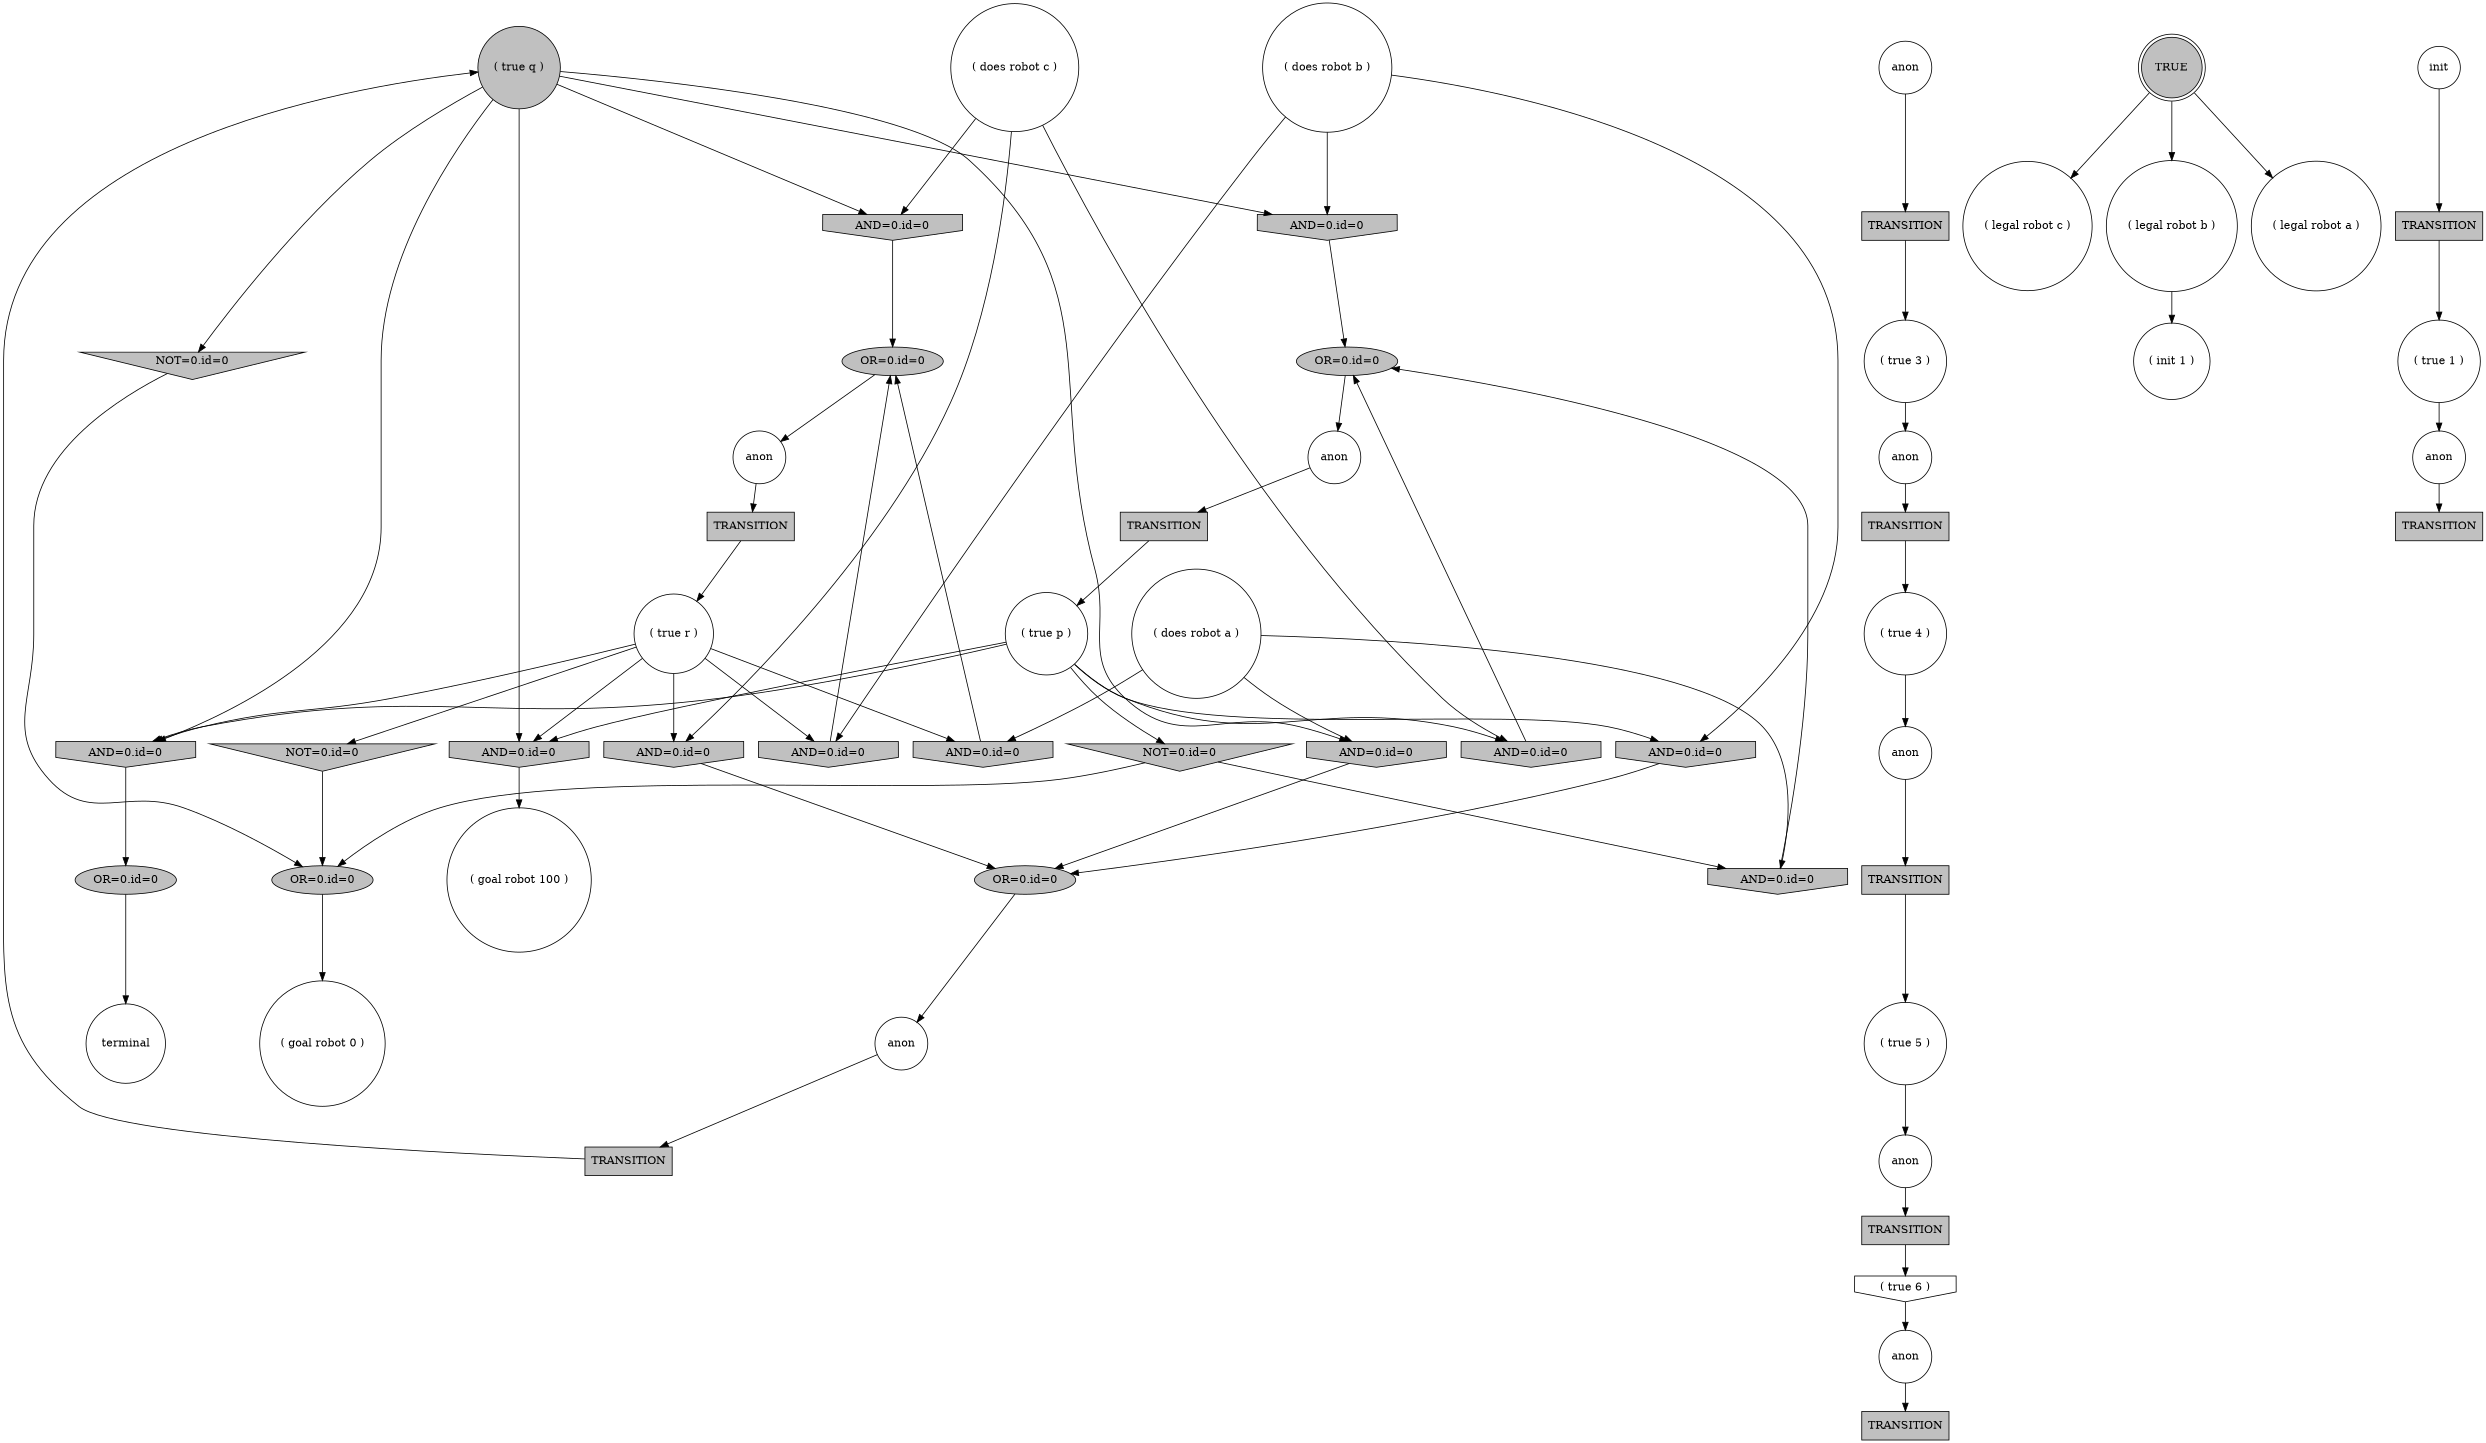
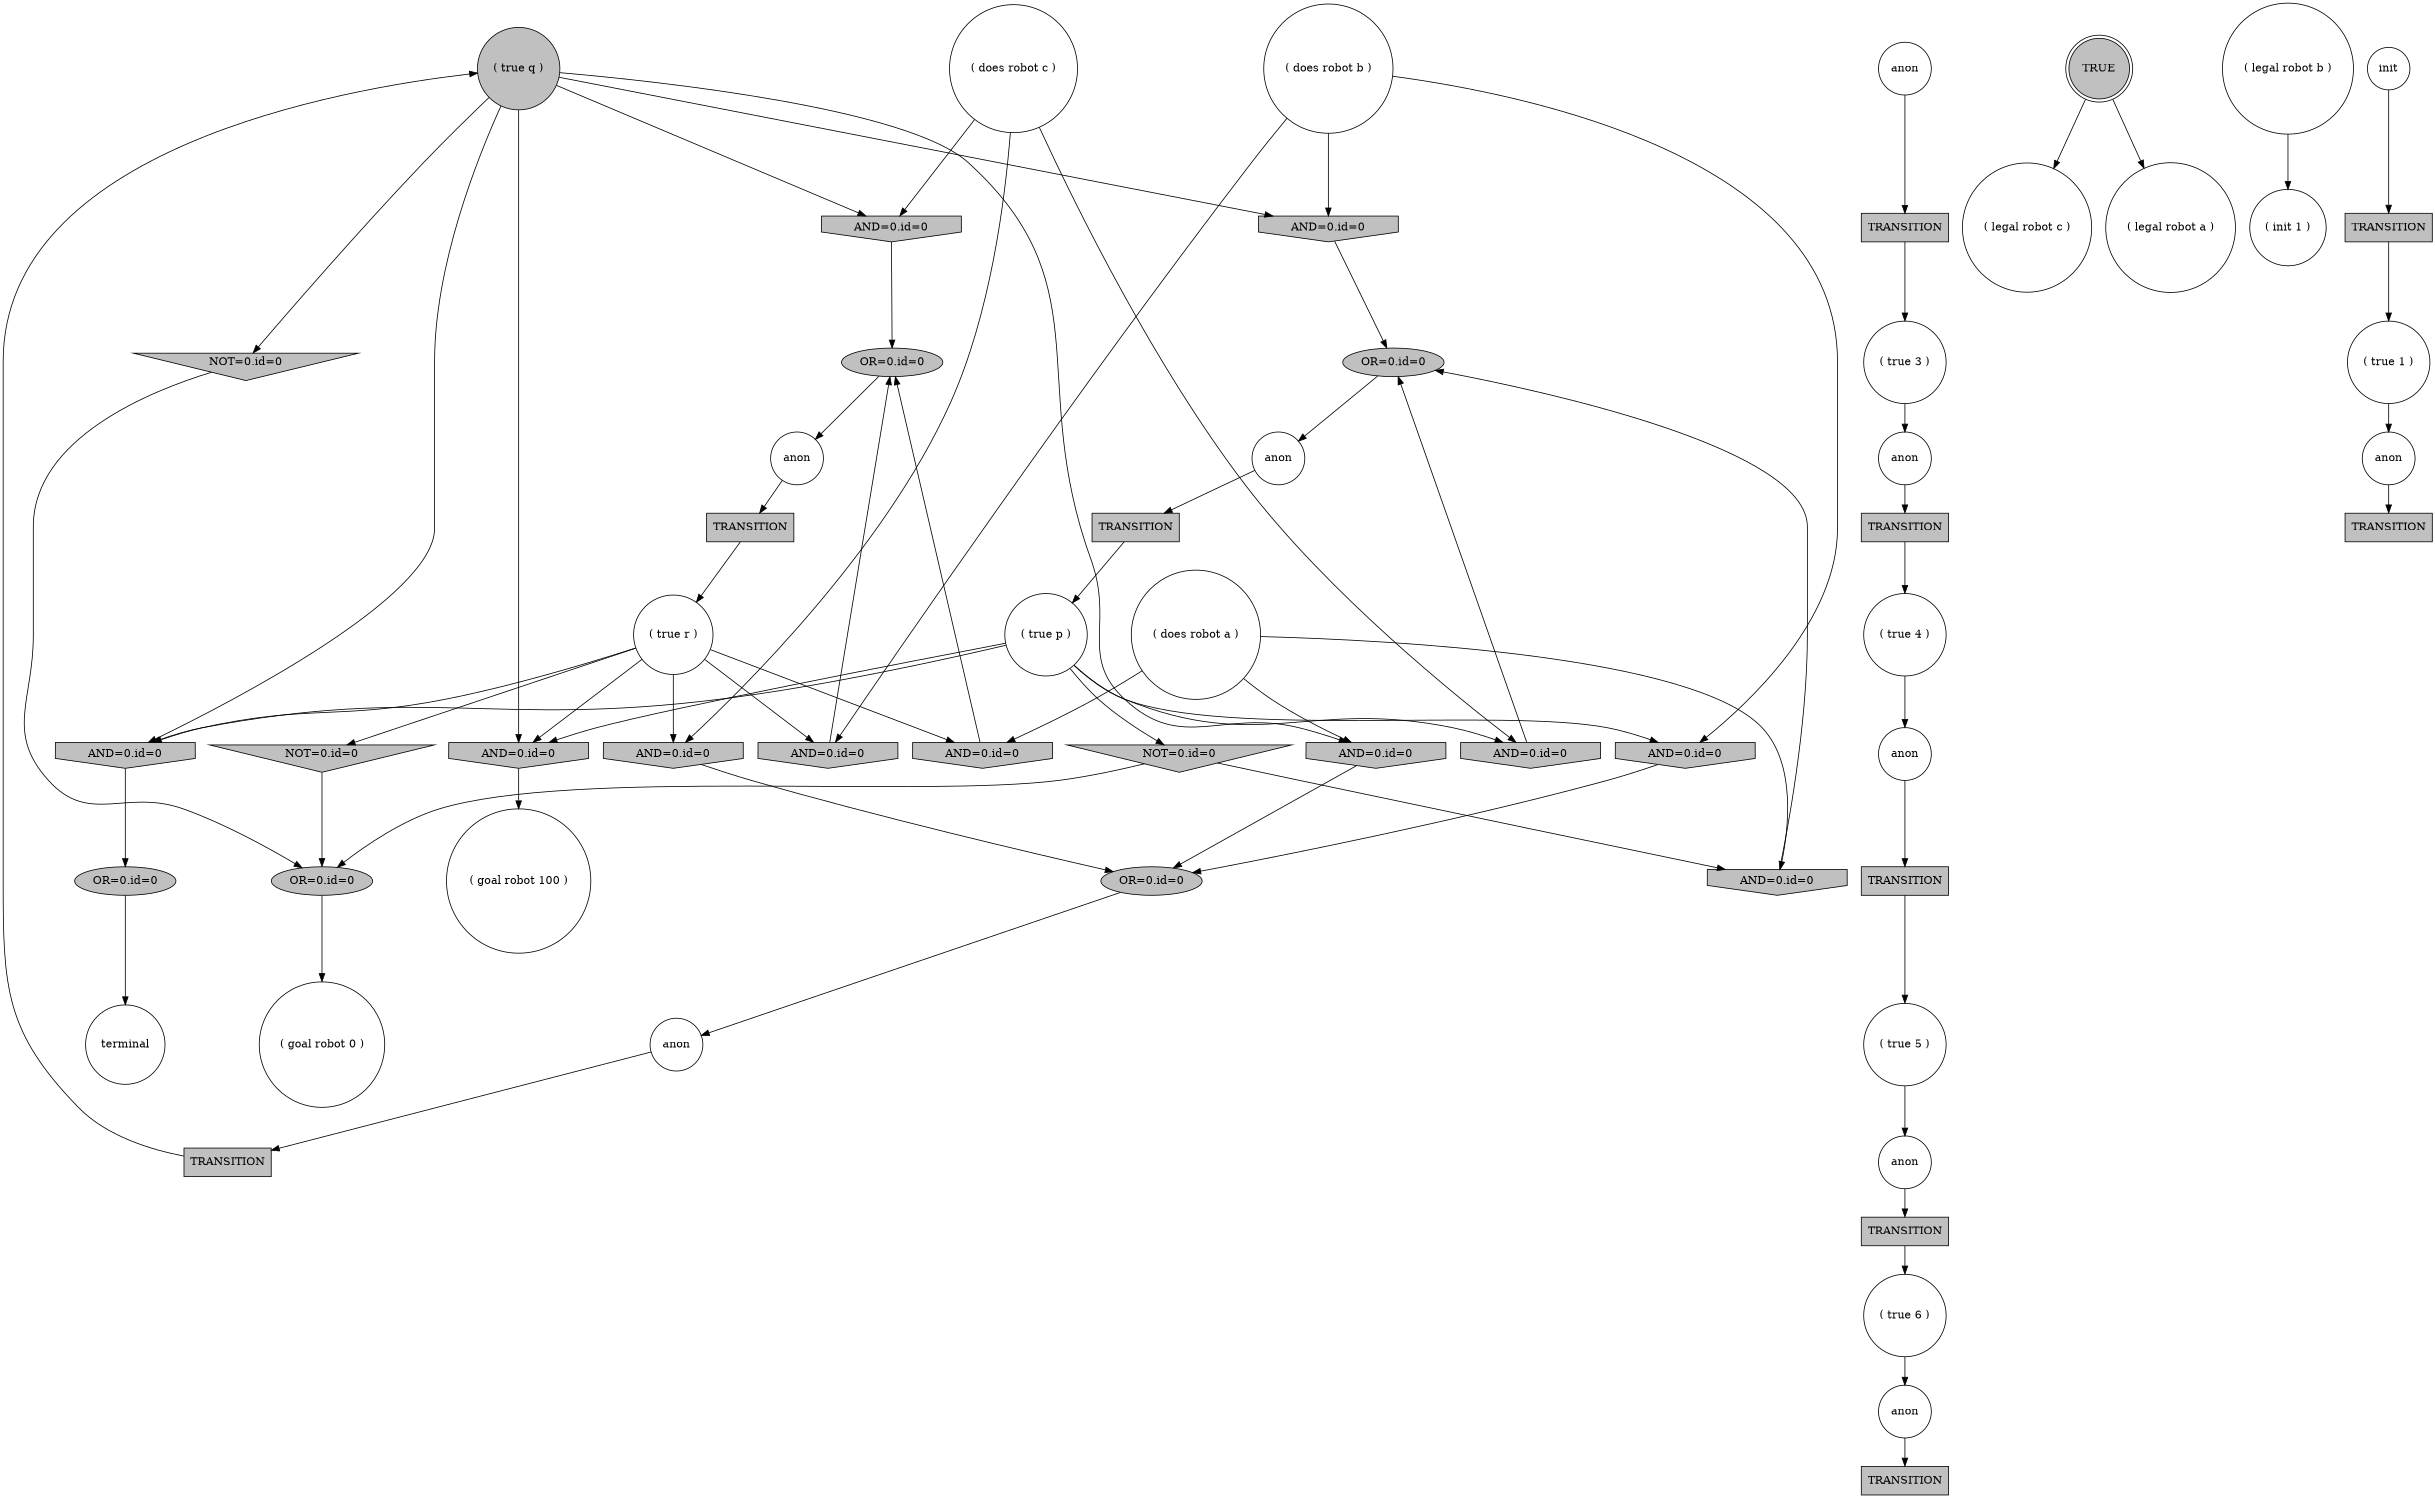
edge "TRUE" -> "( legal robot b )": removed
node "( true 6 )": shape invhouse -> circle
